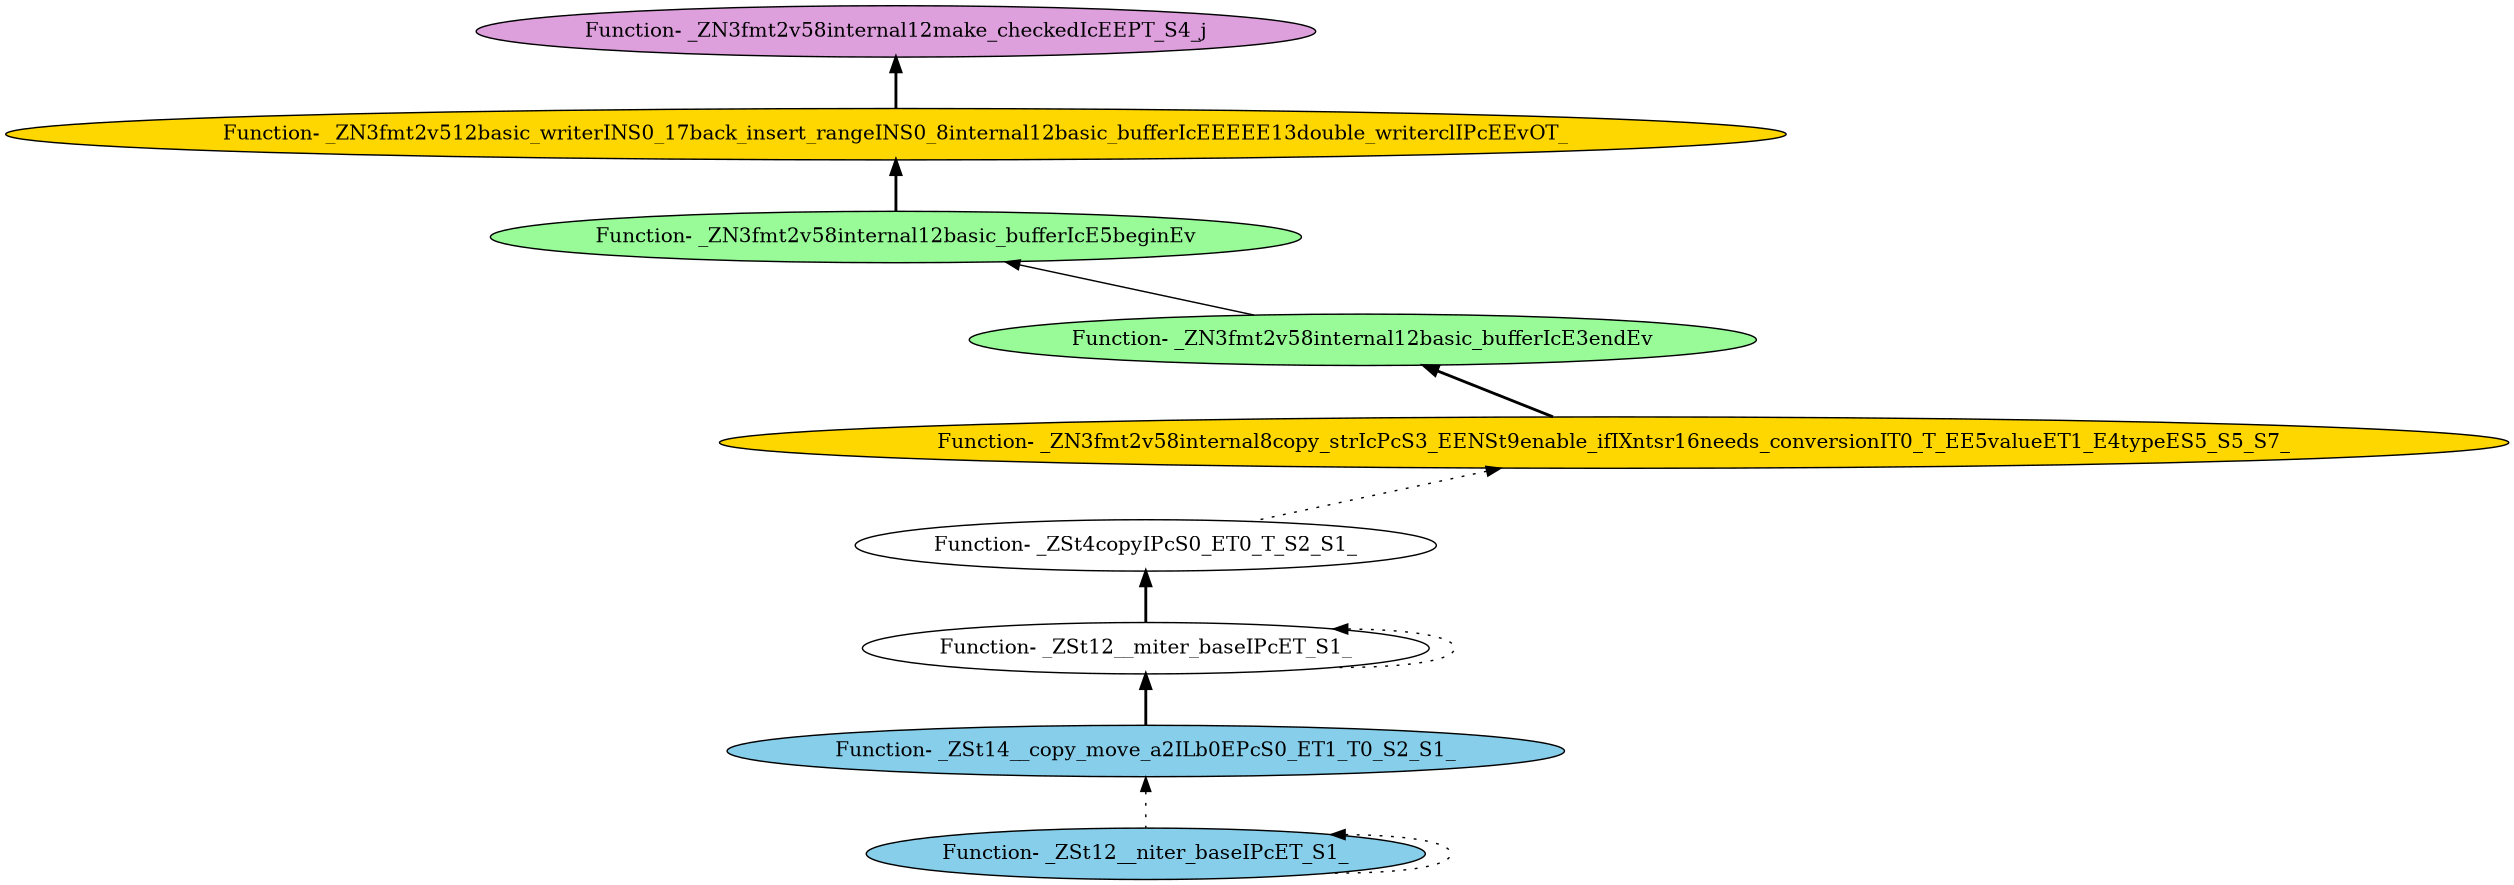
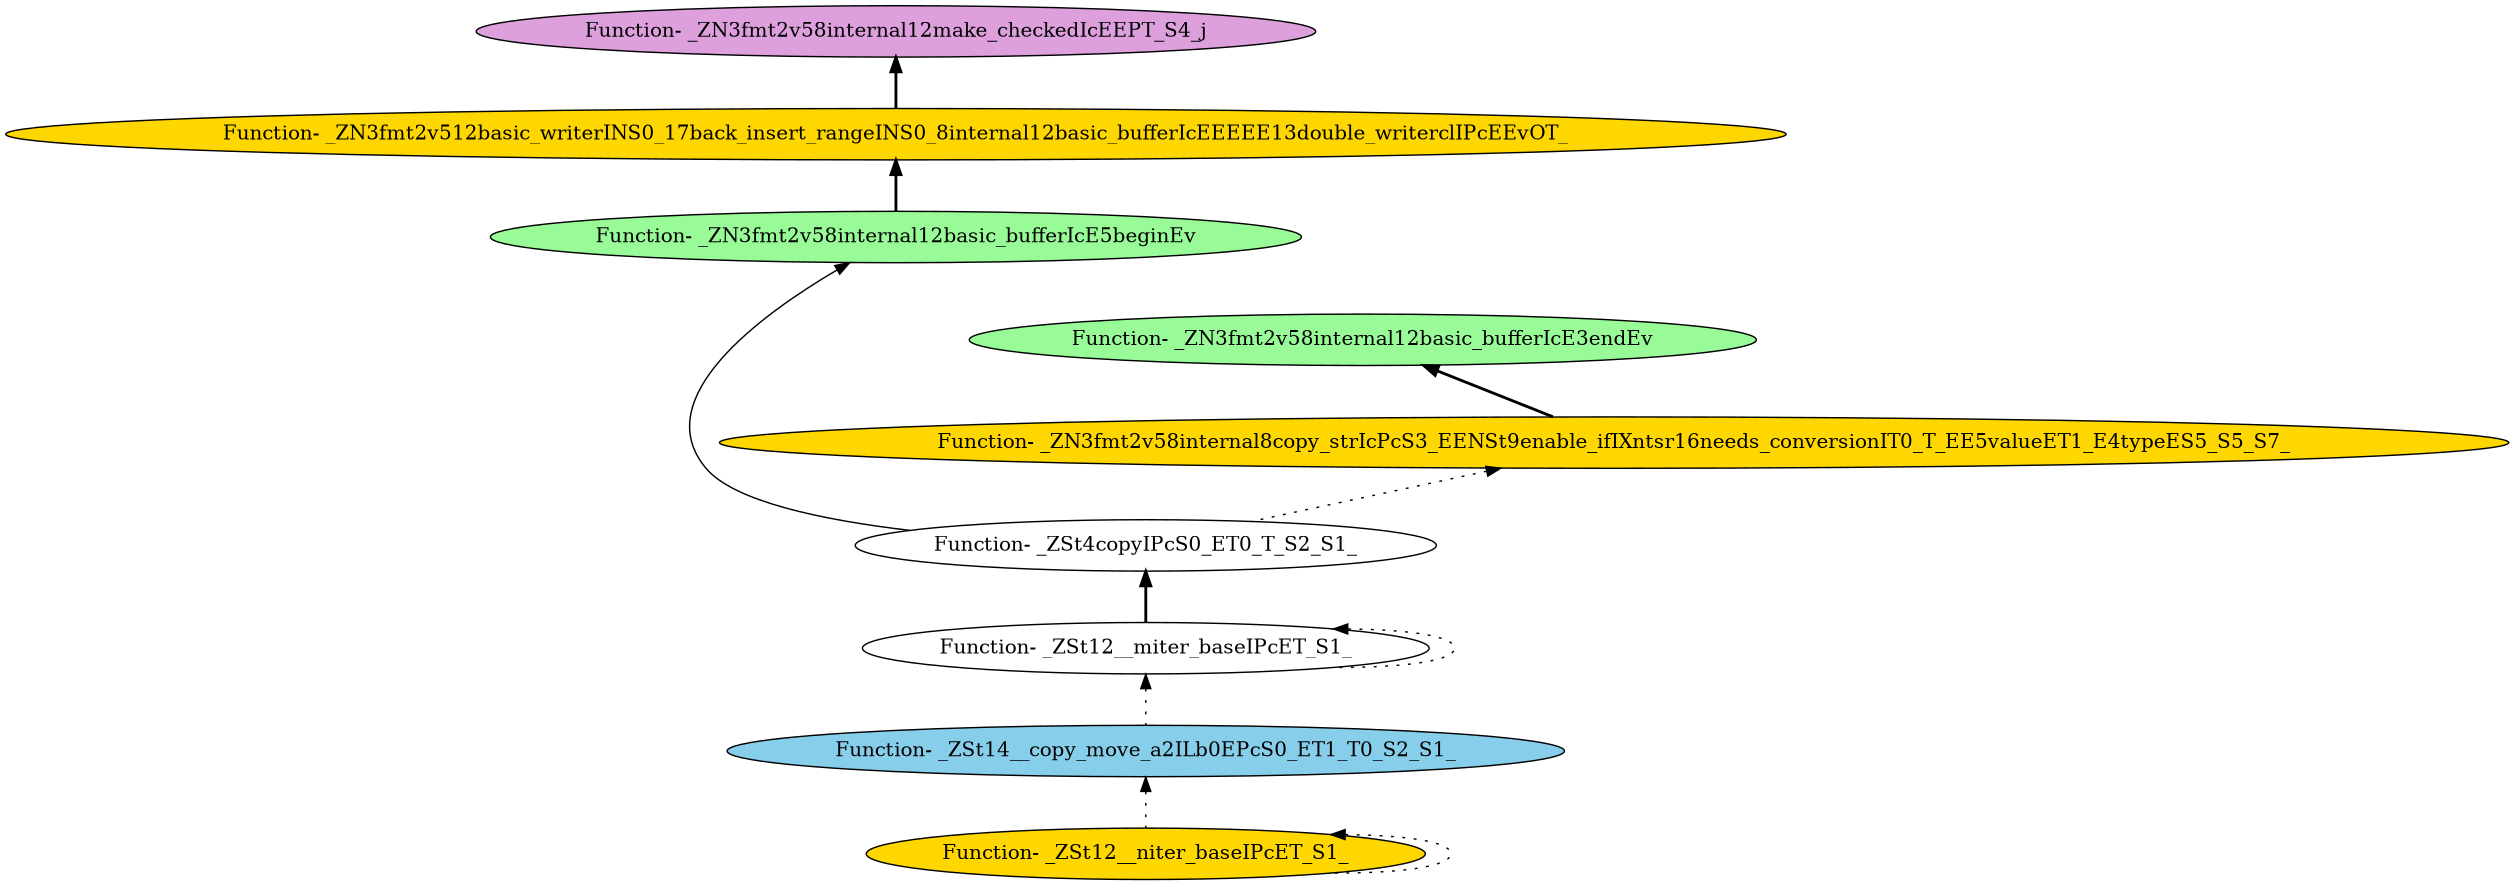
edge "Function- _ZN3fmt2v58internal12basic_bufferIcE3endEv" -> "Function- _ZN3fmt2v58internal12basic_bufferIcE5beginEv": now "Function- _ZSt4copyIPcS0_ET0_T_S2_S1_" -> "Function- _ZN3fmt2v58internal12basic_bufferIcE5beginEv"
edge "Function- _ZSt14__copy_move_a2ILb0EPcS0_ET1_T0_S2_S1_" -> "Function- _ZSt12__miter_baseIPcET_S1_": style bold -> dotted
node "Function- _ZSt12__niter_baseIPcET_S1_": fillcolor skyblue -> gold
